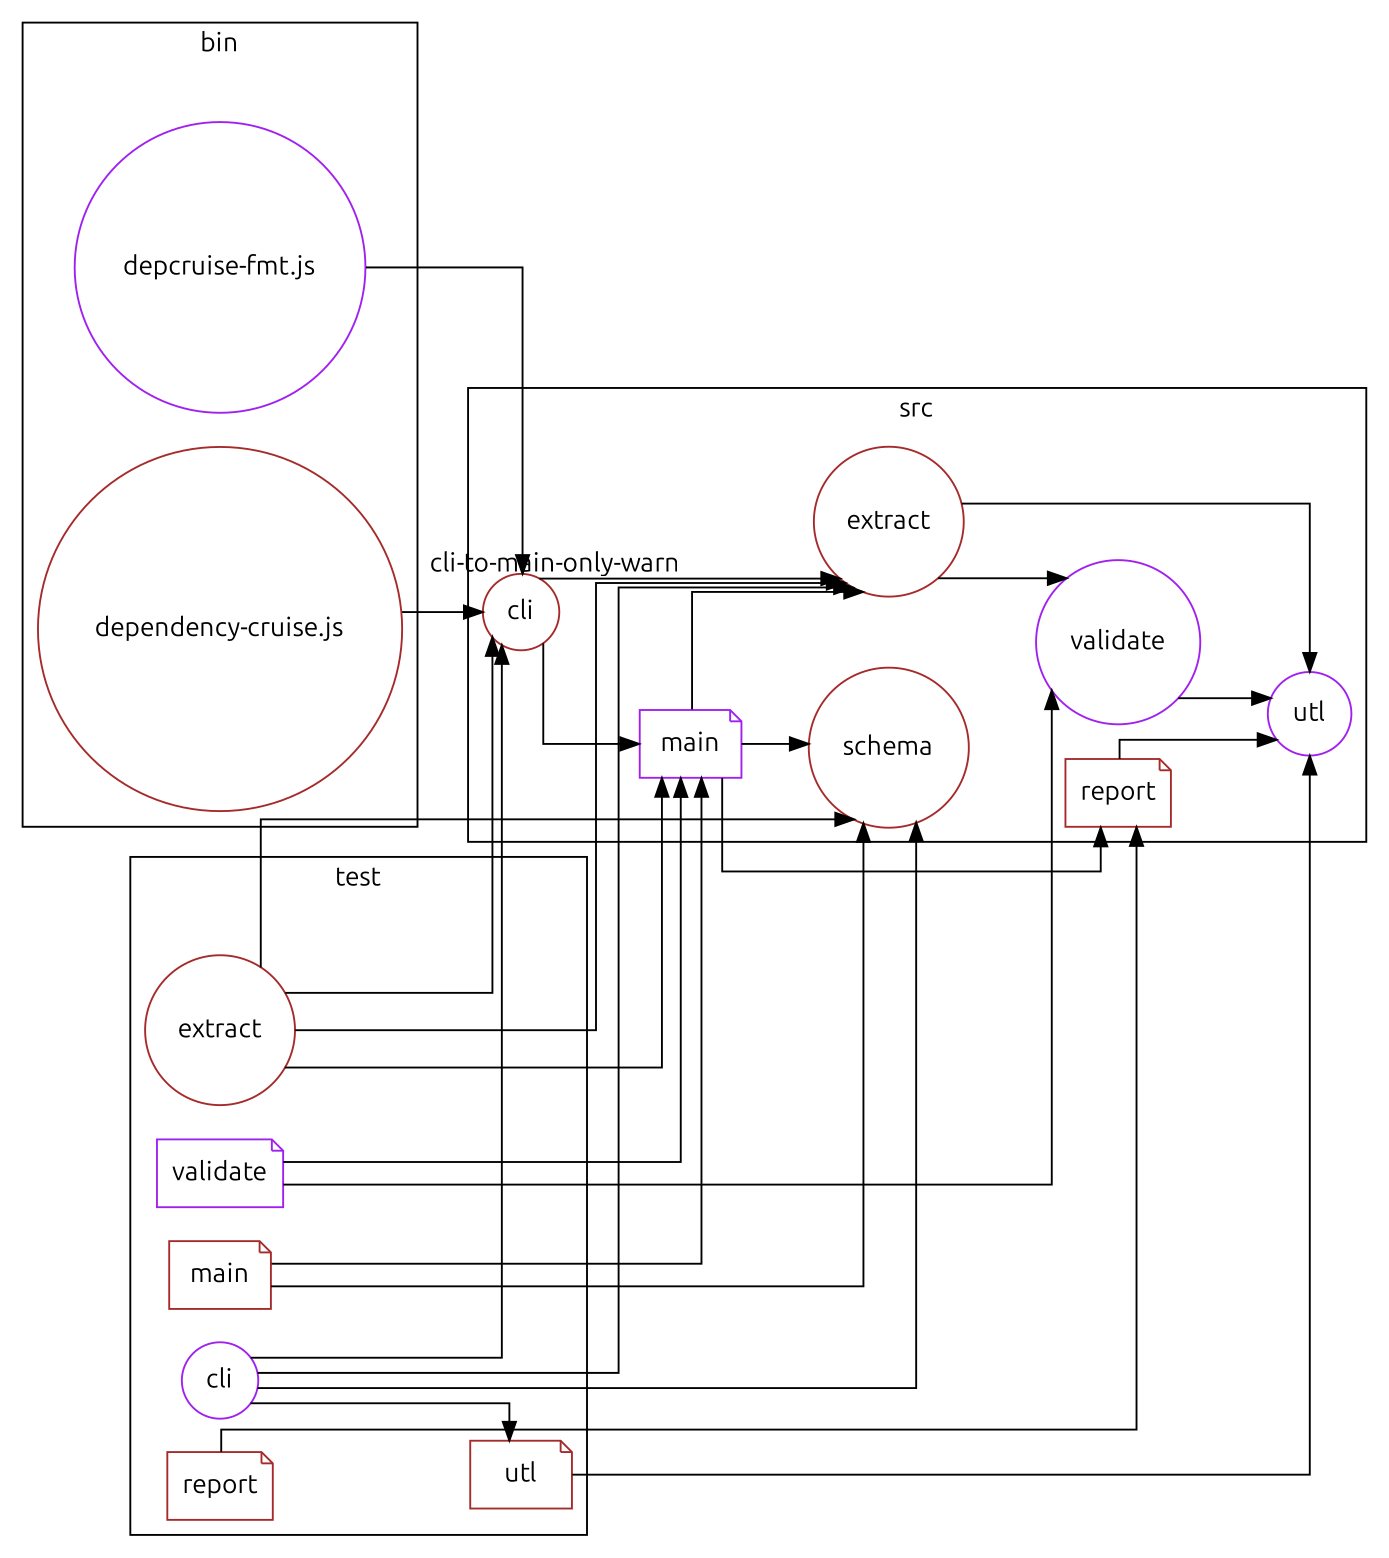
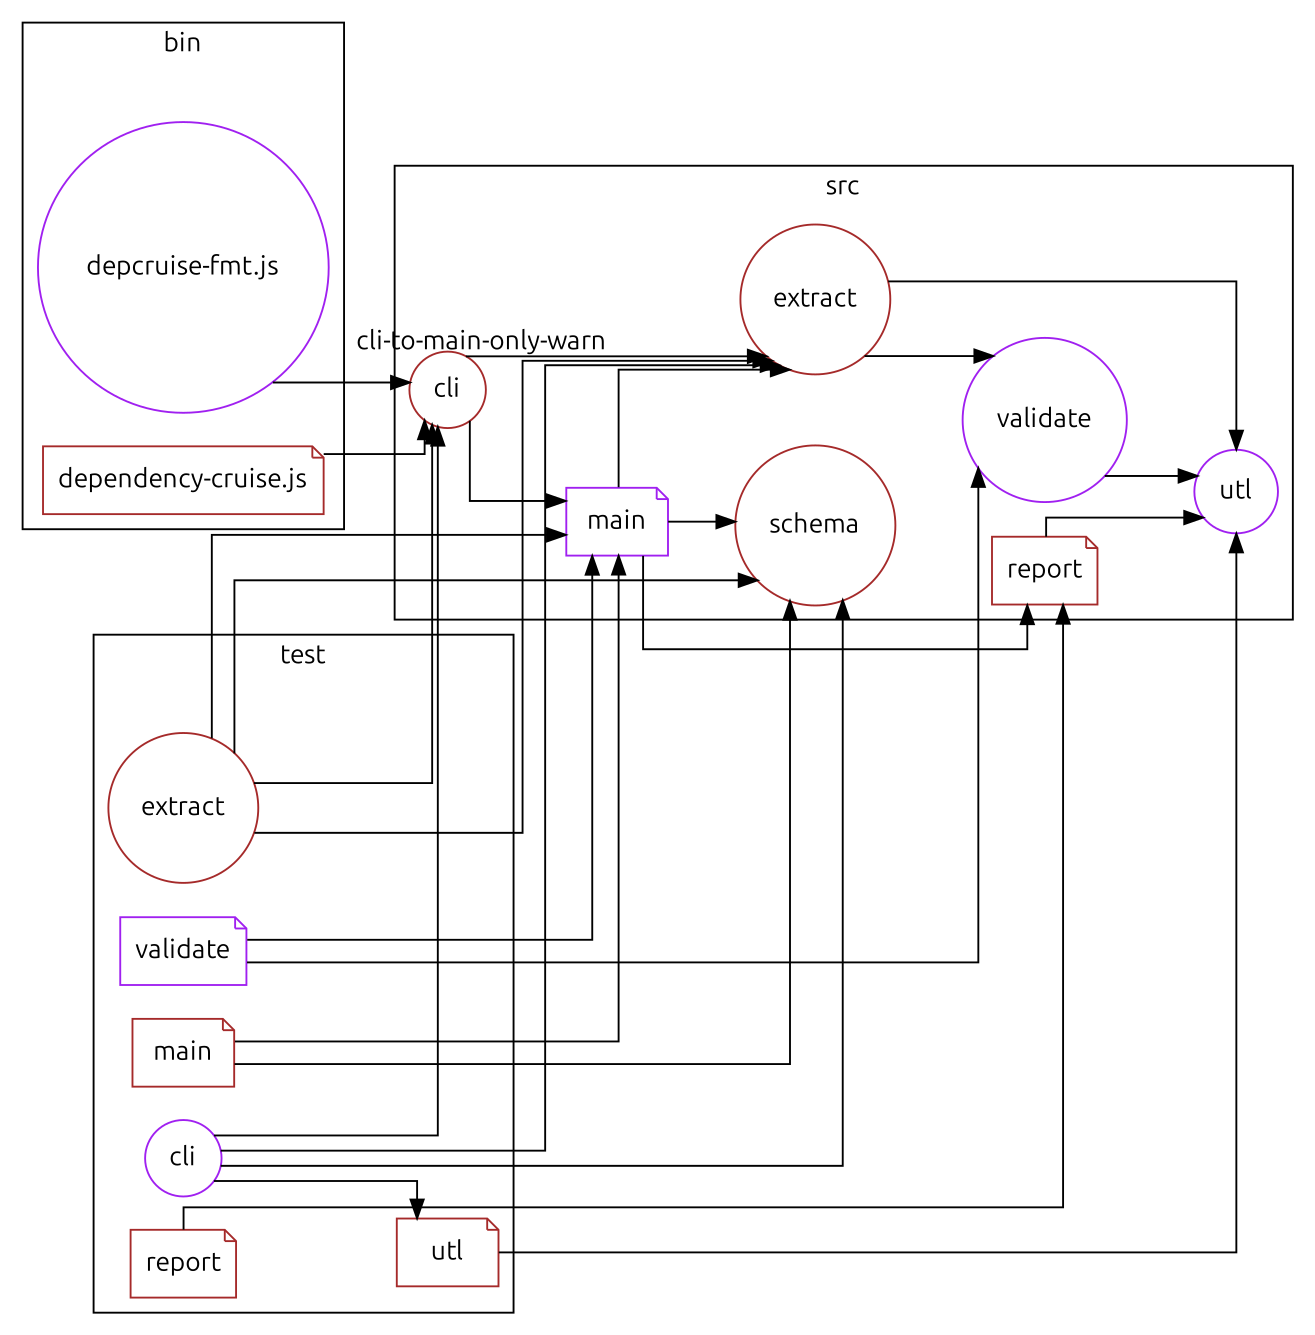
node "dependency-cruise.js": shape circle -> note
